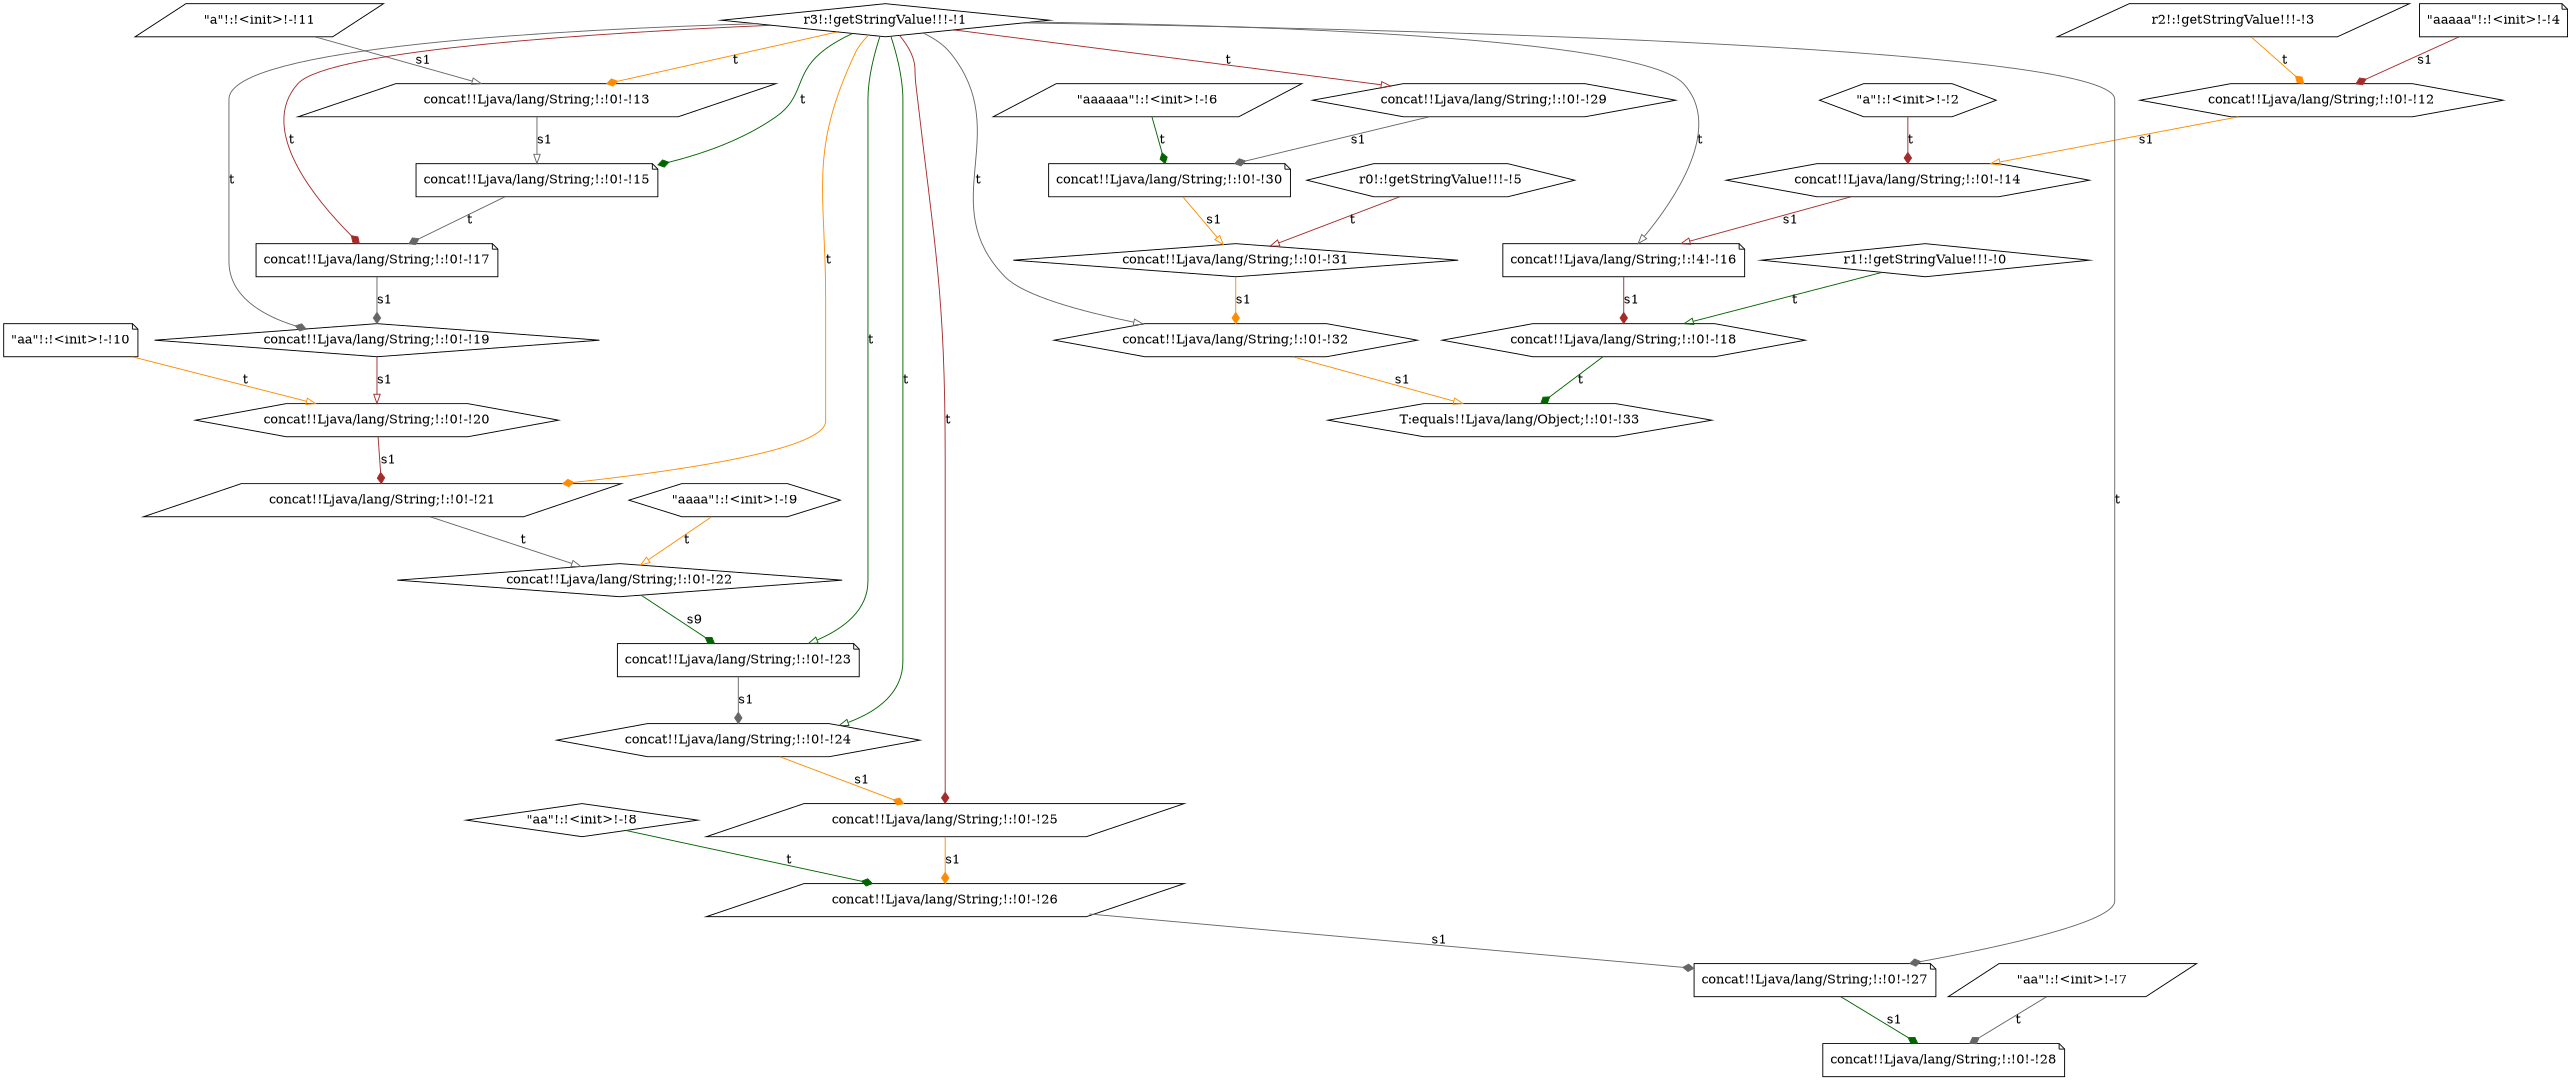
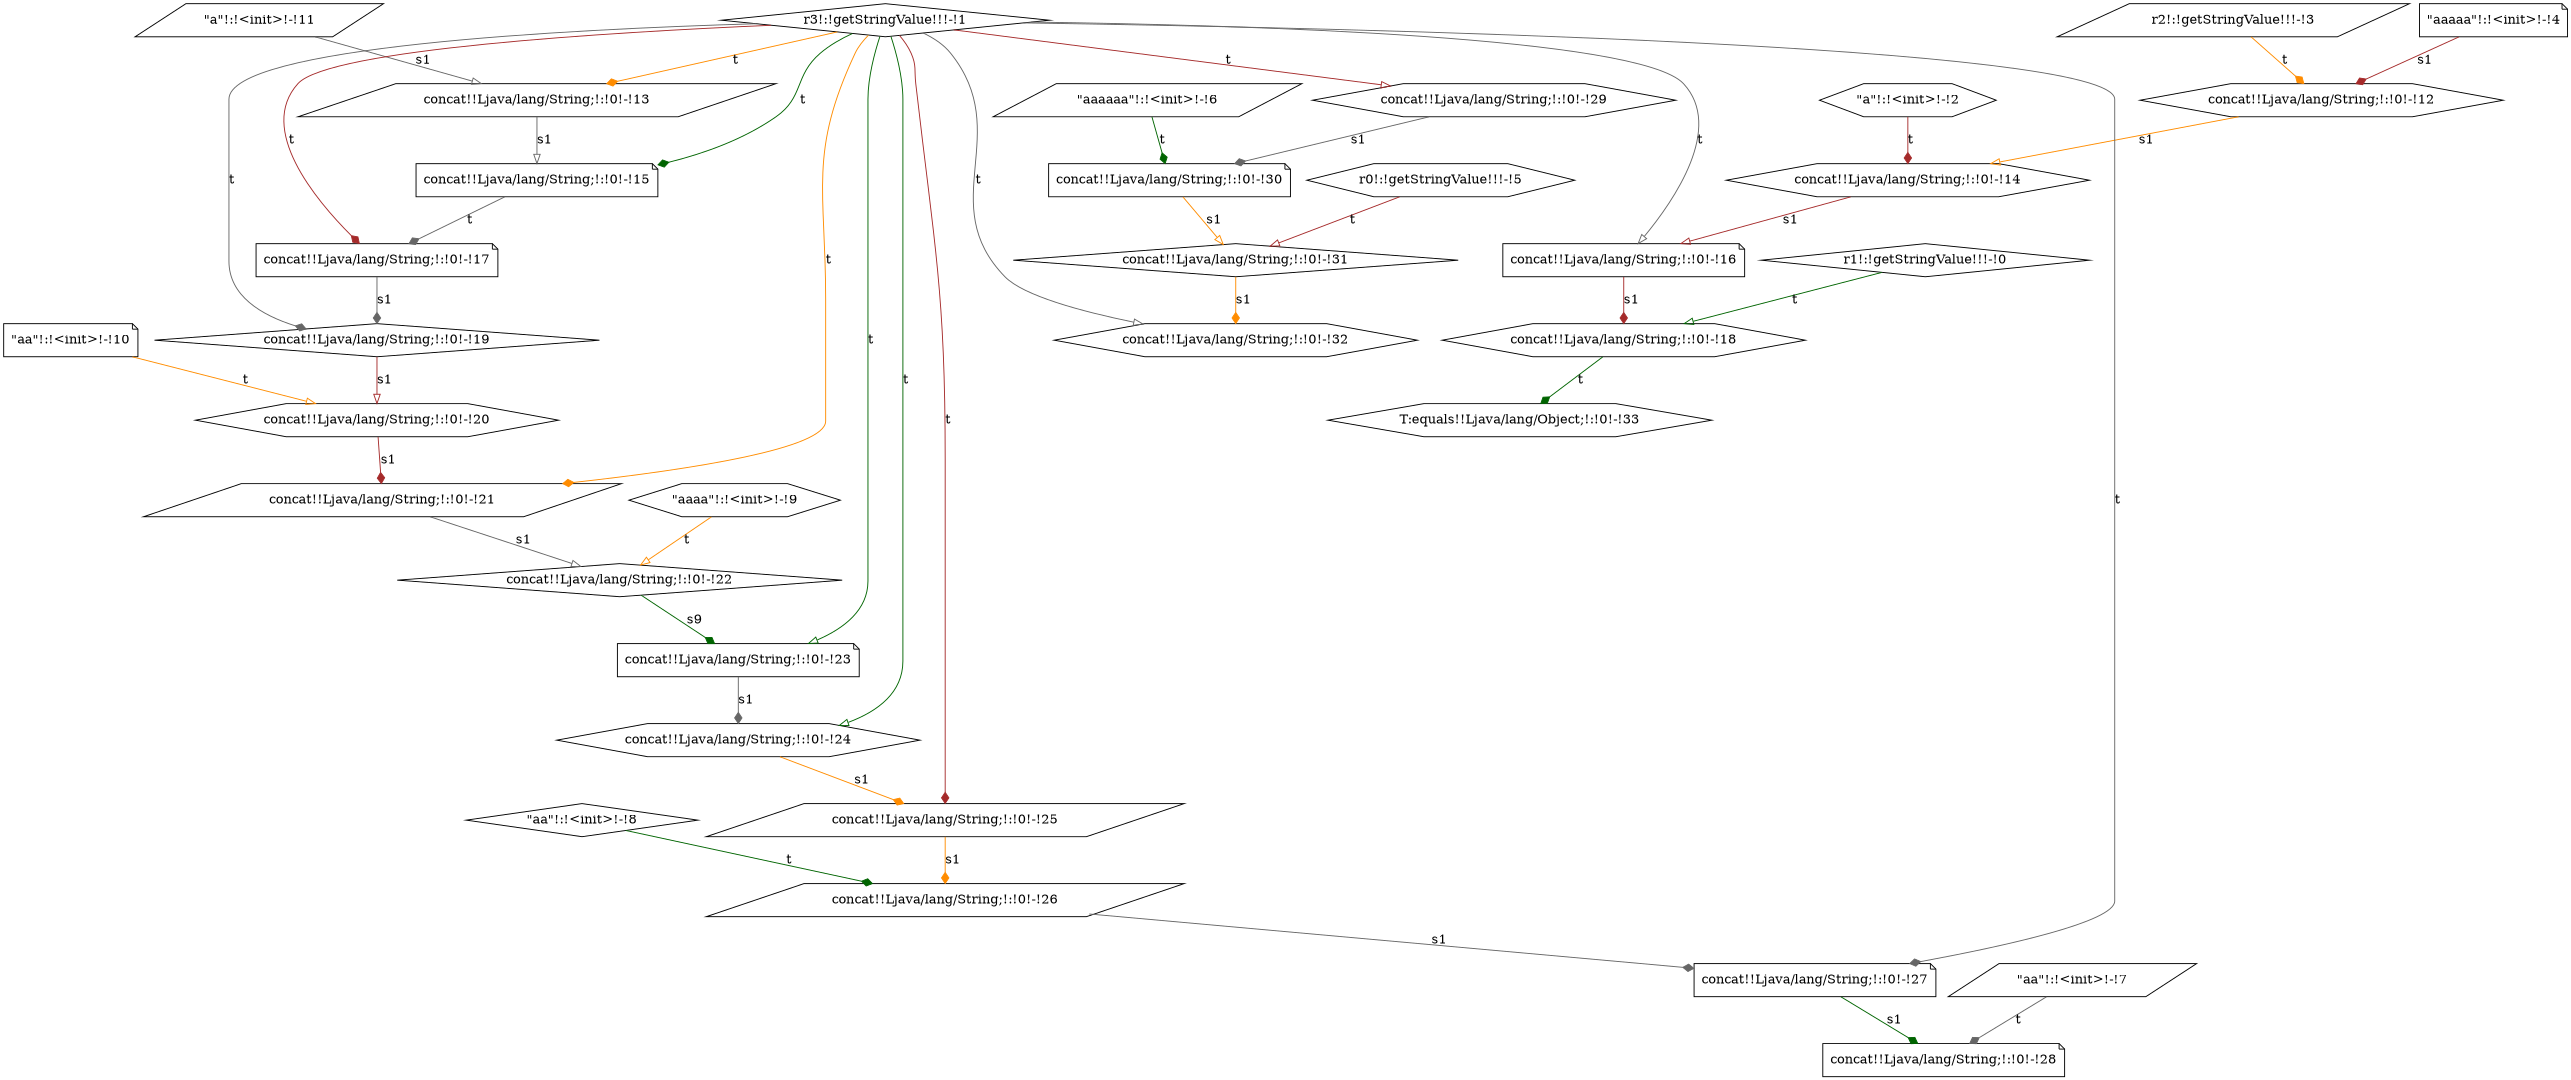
node "concat!!Ljava/lang/String;!:!4!-!16": label "concat!!Ljava/lang/String;!:!4!-!16" -> "concat!!Ljava/lang/String;!:!0!-!16"
edge "concat!!Ljava/lang/String;!:!0!-!32" -> "T:equals!!Ljava/lang/Object;!:!0!-!33": removed, label "s1"
edge "concat!!Ljava/lang/String;!:!0!-!21" -> "concat!!Ljava/lang/String;!:!0!-!22": label "t" -> "s1"
